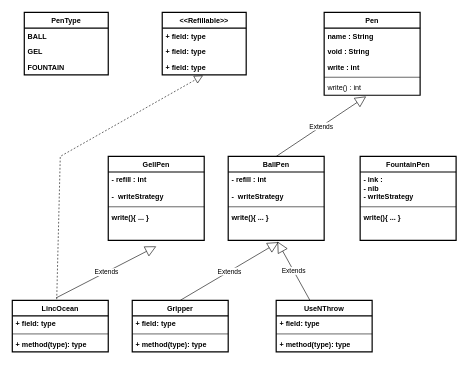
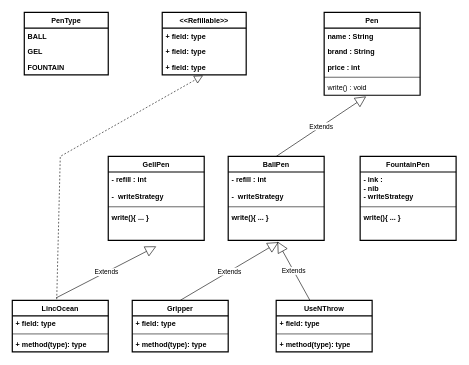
node "void : String": label "void : String" -> "brand : String"
node "write : int": label "write : int" -> "price : int"
node "write() : int": label "write() : int" -> "write() : void"
